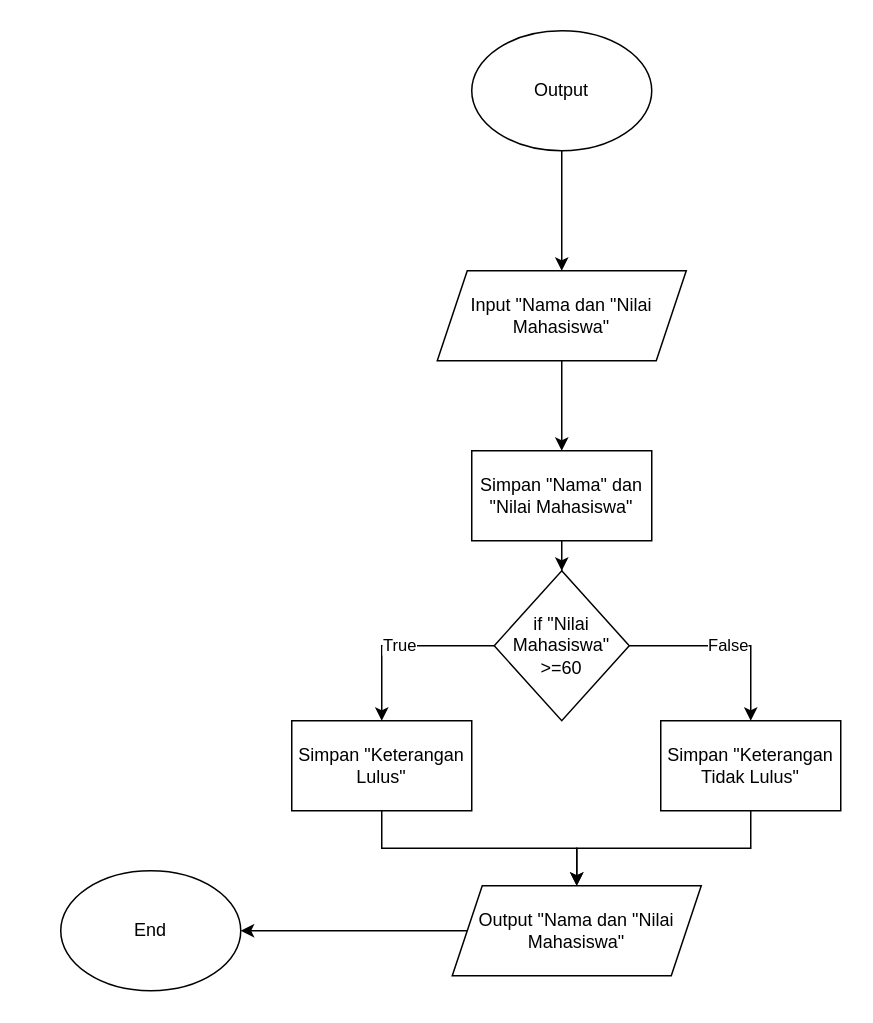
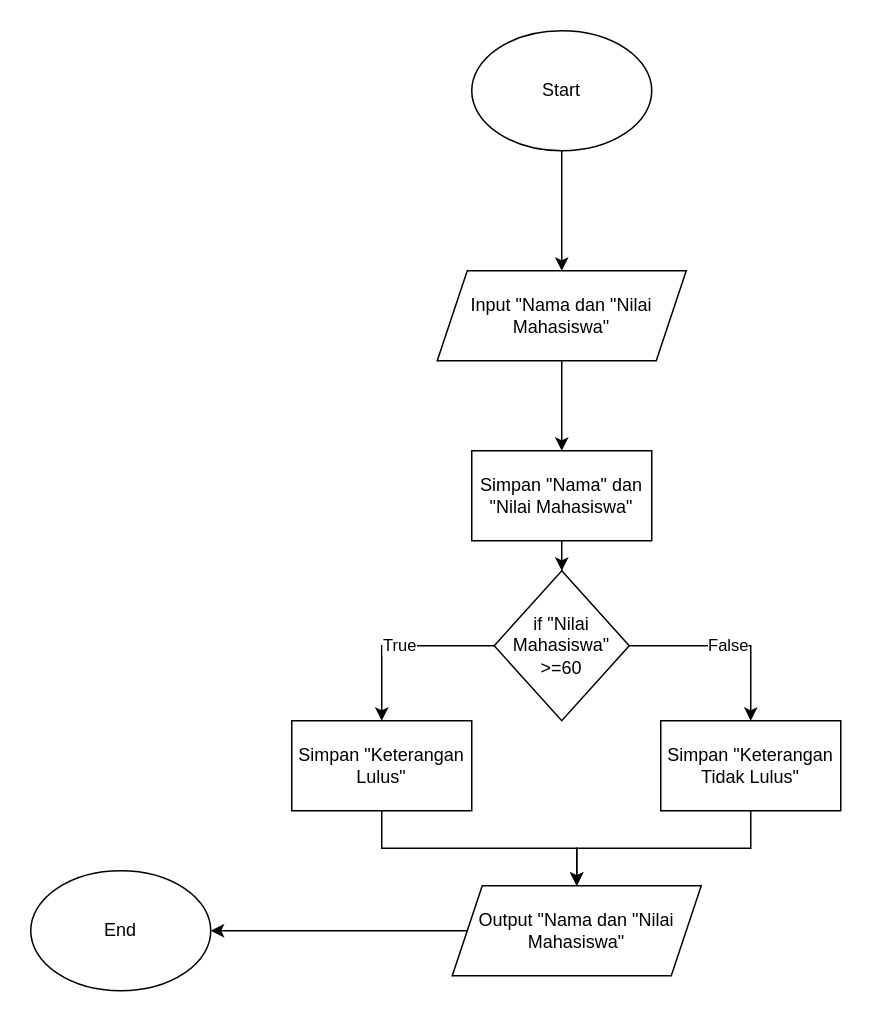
node "Output": label "Output" -> "Start"
node "End": moved (151, 931) -> (121, 931)
